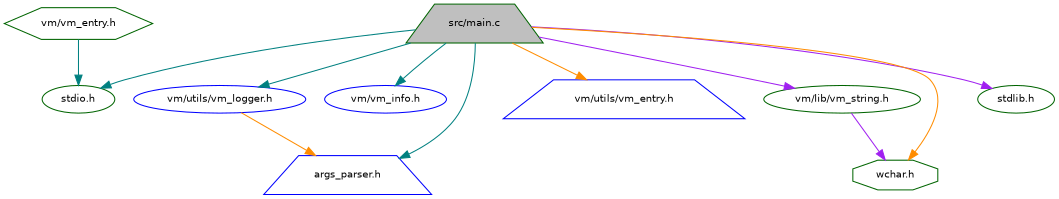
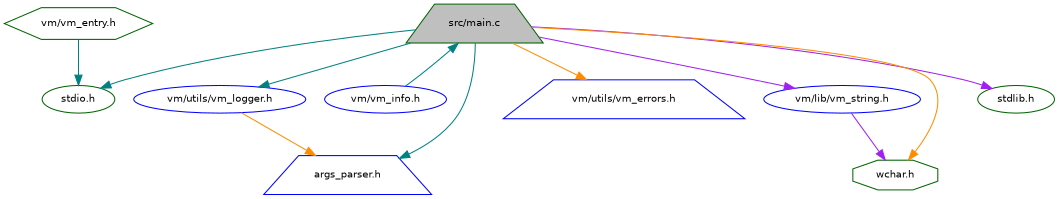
edge "src/main.c" -> "vm/vm_info.h": reversed
node "vm/utils/vm_entry.h": label "vm/utils/vm_entry.h" -> "vm/utils/vm_errors.h"
node "vm/lib/vm_string.h": color darkgreen -> blue
